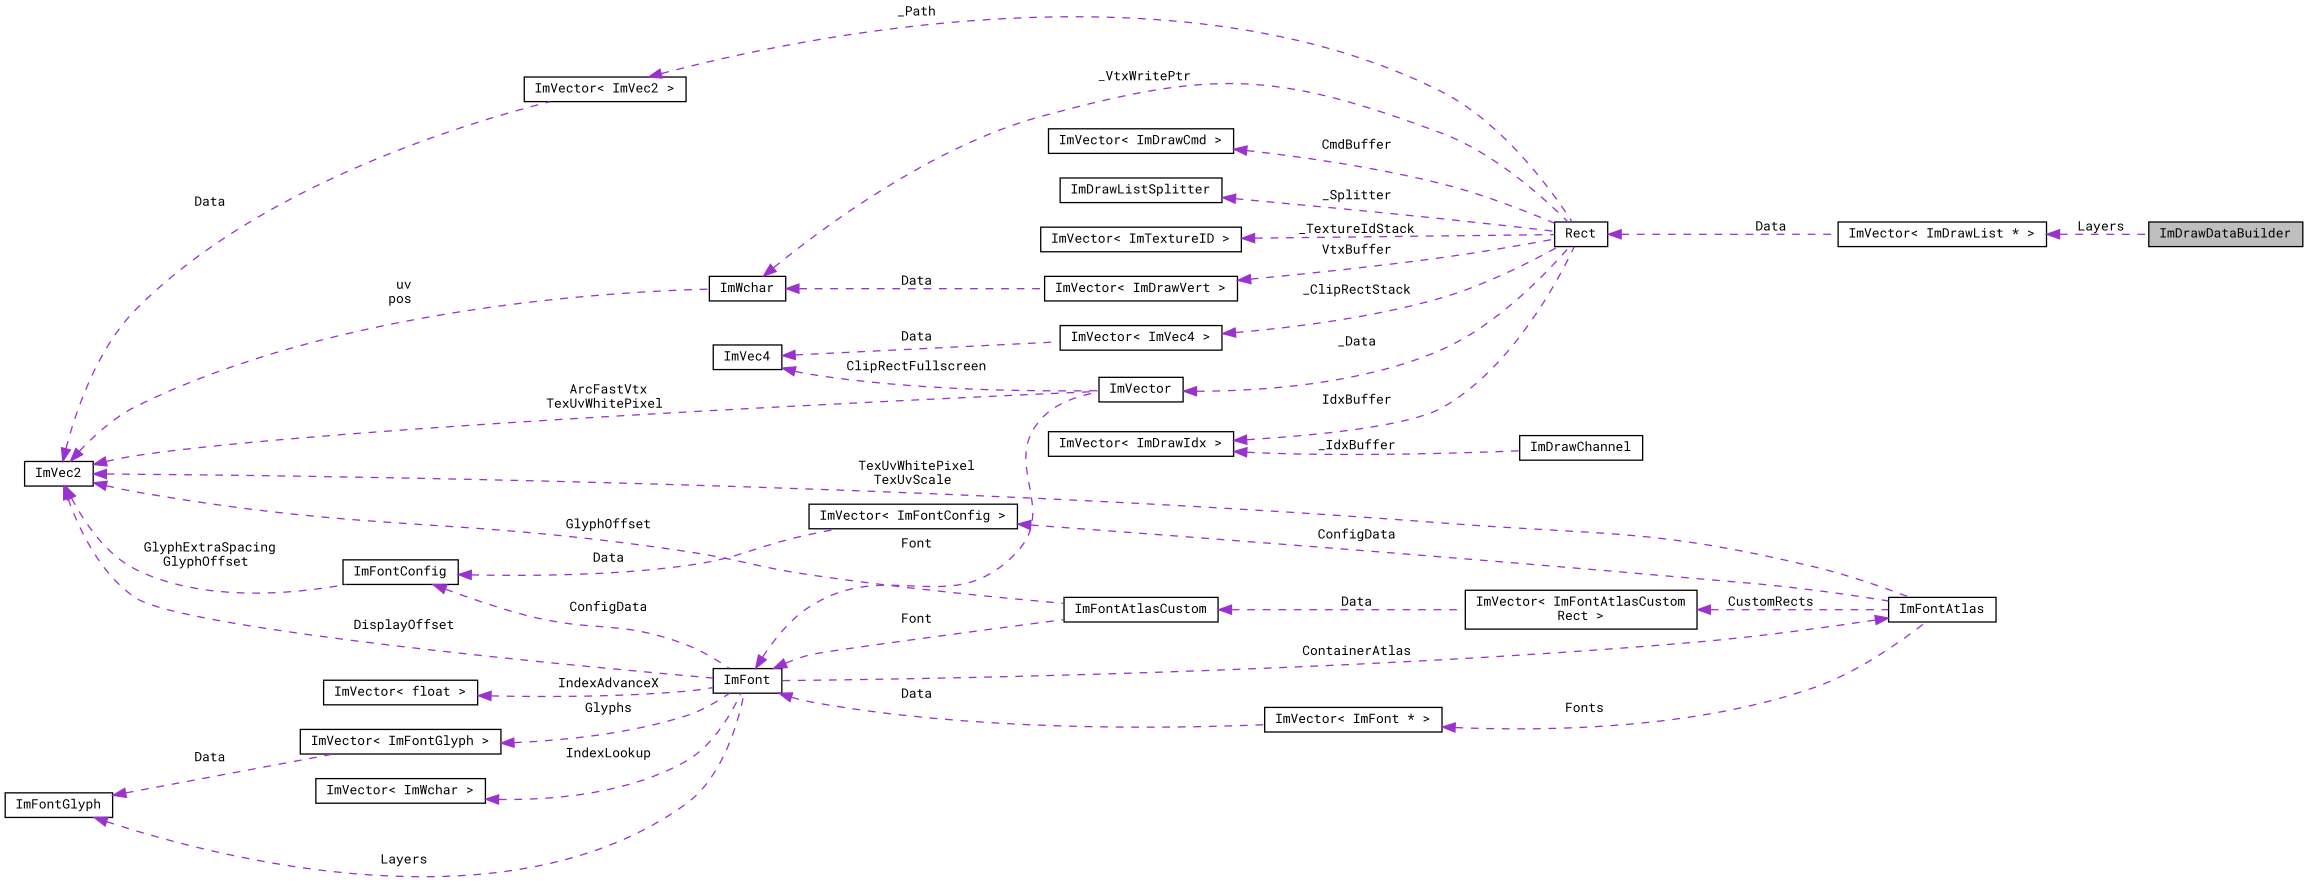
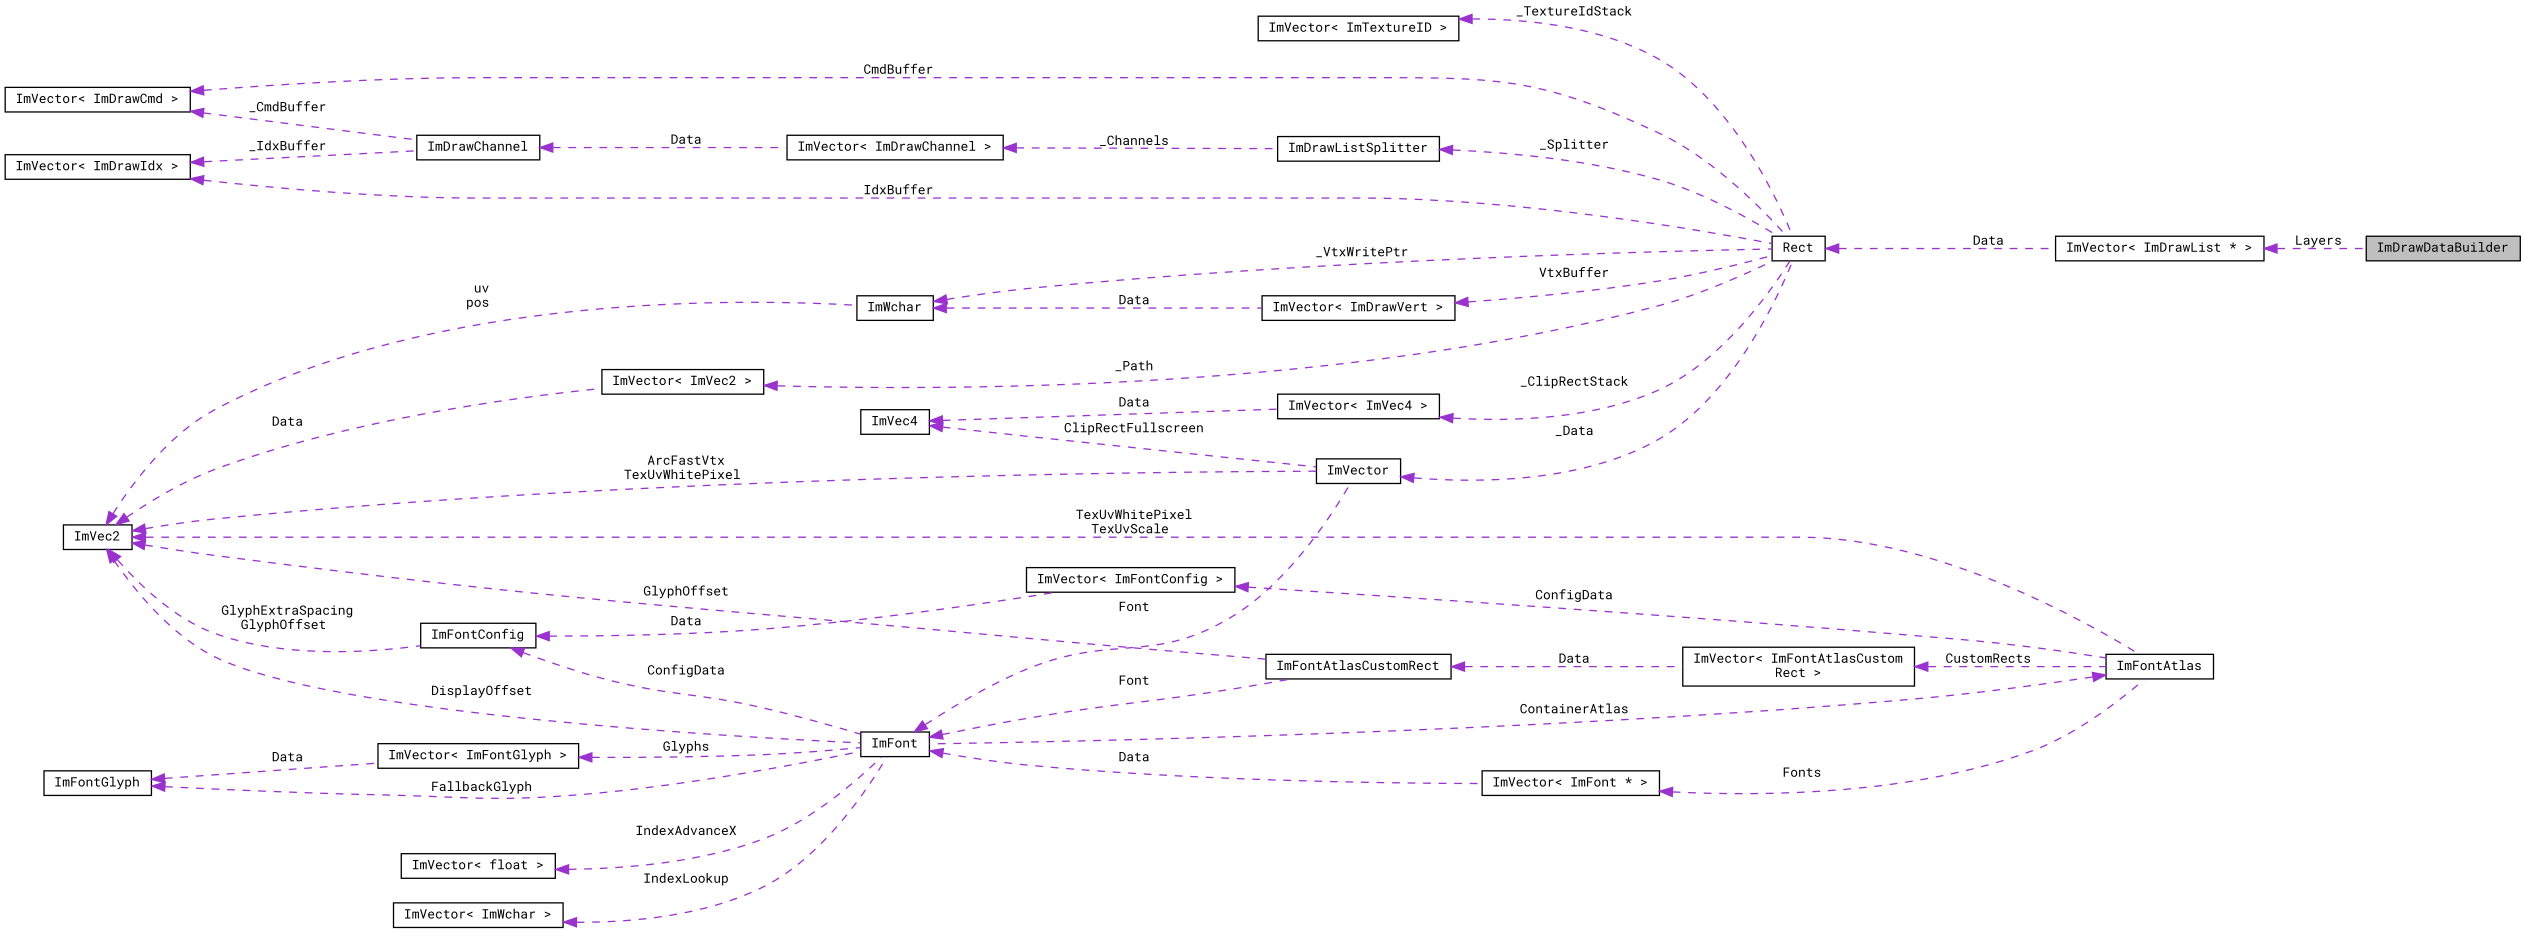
edge "ImDrawChannel" -> "ImVector< ImDrawCmd >": added, label "_CmdBuffer"
node "ImVector< ImDrawChannel >": added
node "ImFontAtlasCustom": label "ImFontAtlasCustom" -> "ImFontAtlasCustomRect"
edge "ImFont" -> "ImFontGlyph": label " Layers" -> " FallbackGlyph"
